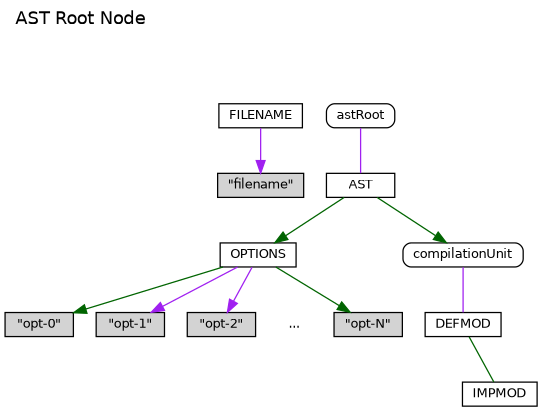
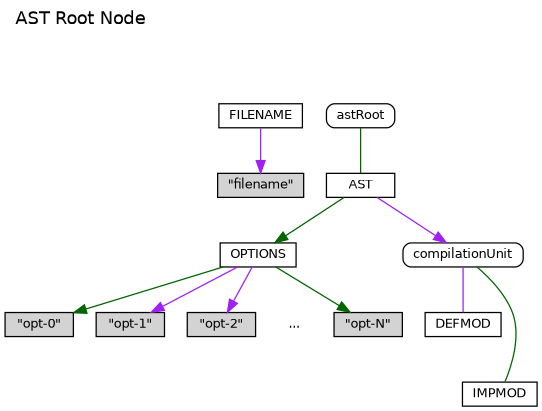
edge "astRoot" -- "AST": color purple -> darkgreen
edge "AST" -> "compilationUnit": color darkgreen -> purple
edge "DEFMOD" -- "IMPMOD": now "compilationUnit" -- "IMPMOD"
